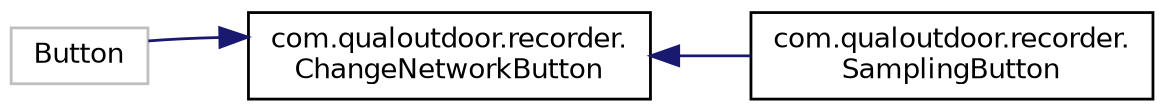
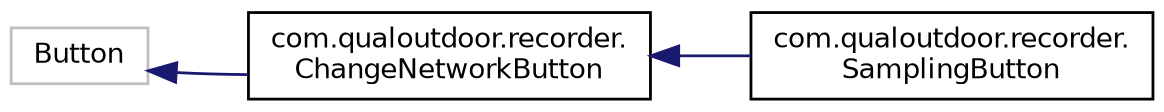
edge "Button" -> "com.qualoutdoor.recorder. ChangeNetworkButton": reversed
